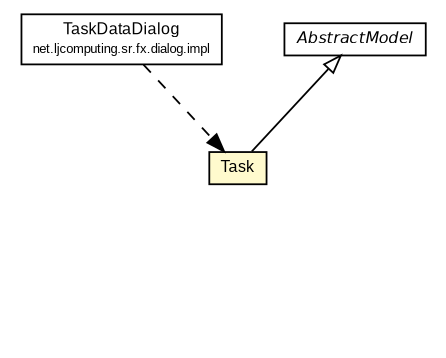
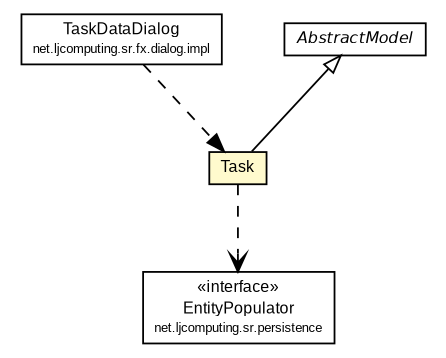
node "EntityPopulator": added
